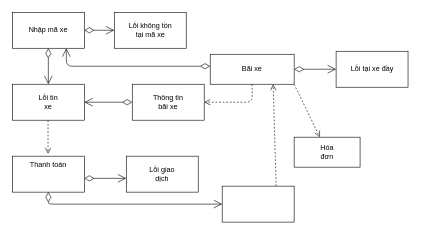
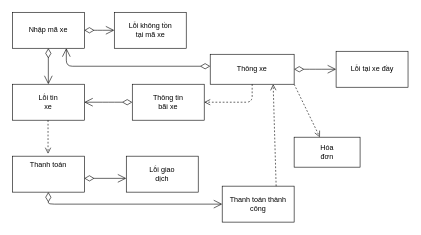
node "Bãi xe": label "Bãi xe" -> "Thông xe"
node "Thanh toán thành công": added
